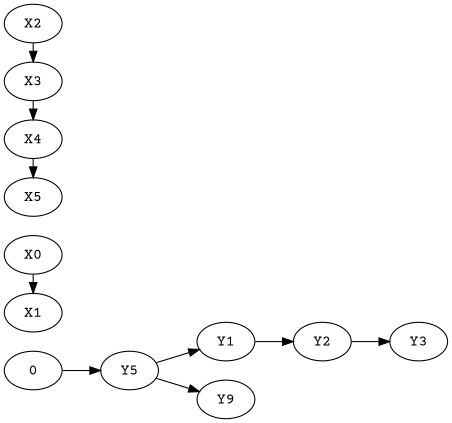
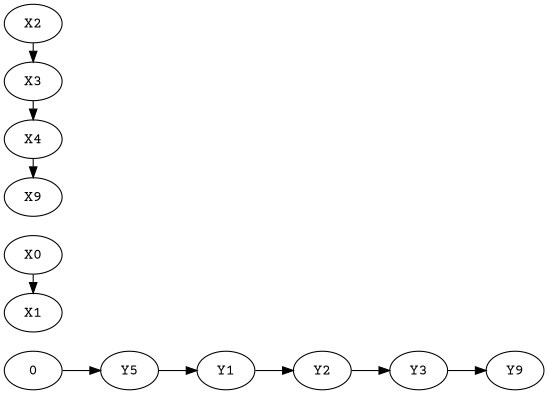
node "X5": label "X5" -> "X9"
edge "Y5" -> "Y9": now "Y3" -> "Y9"
